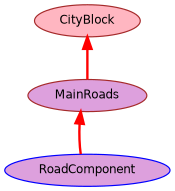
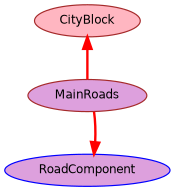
edge "RoadComponent" -> "MainRoads": reversed
